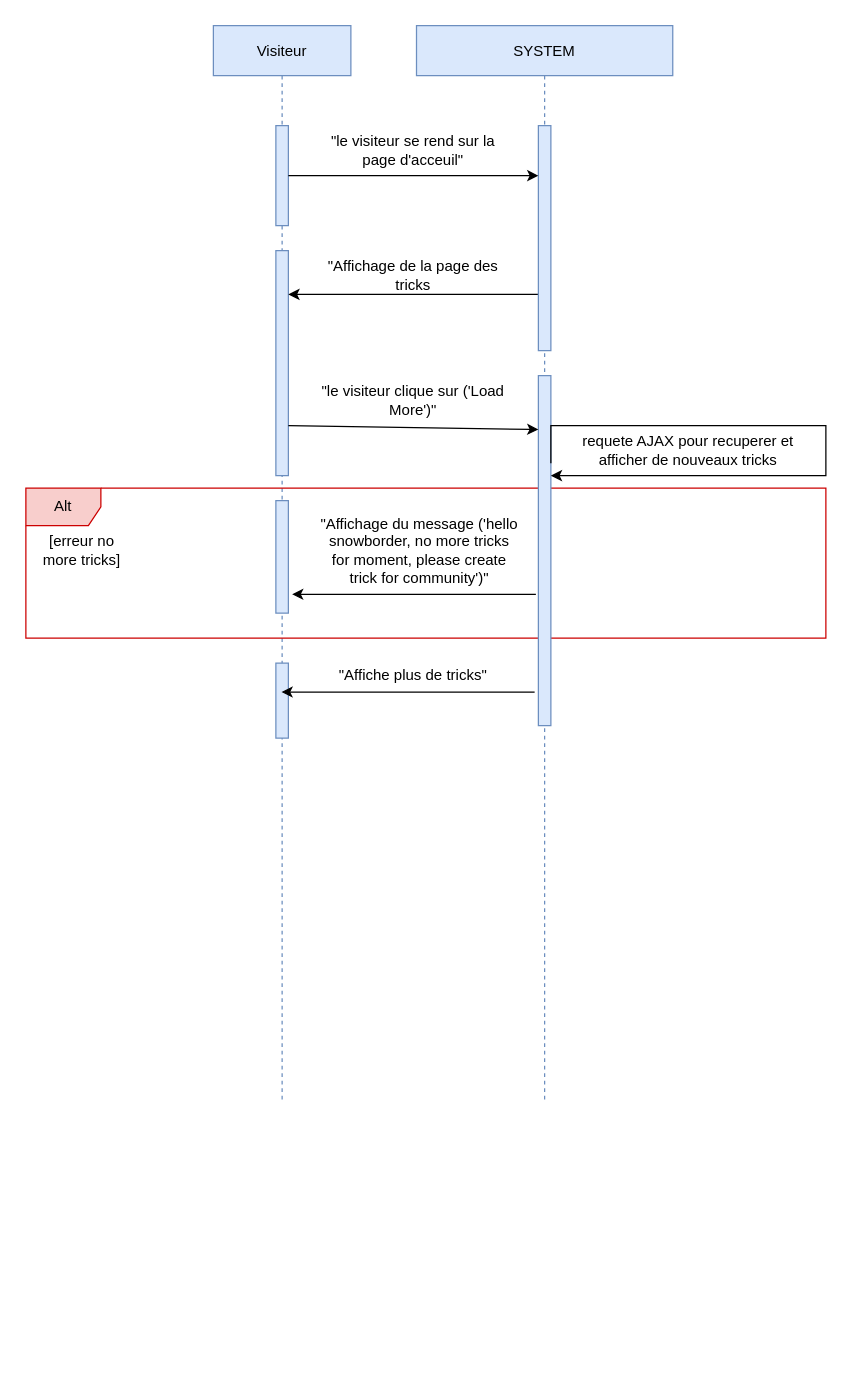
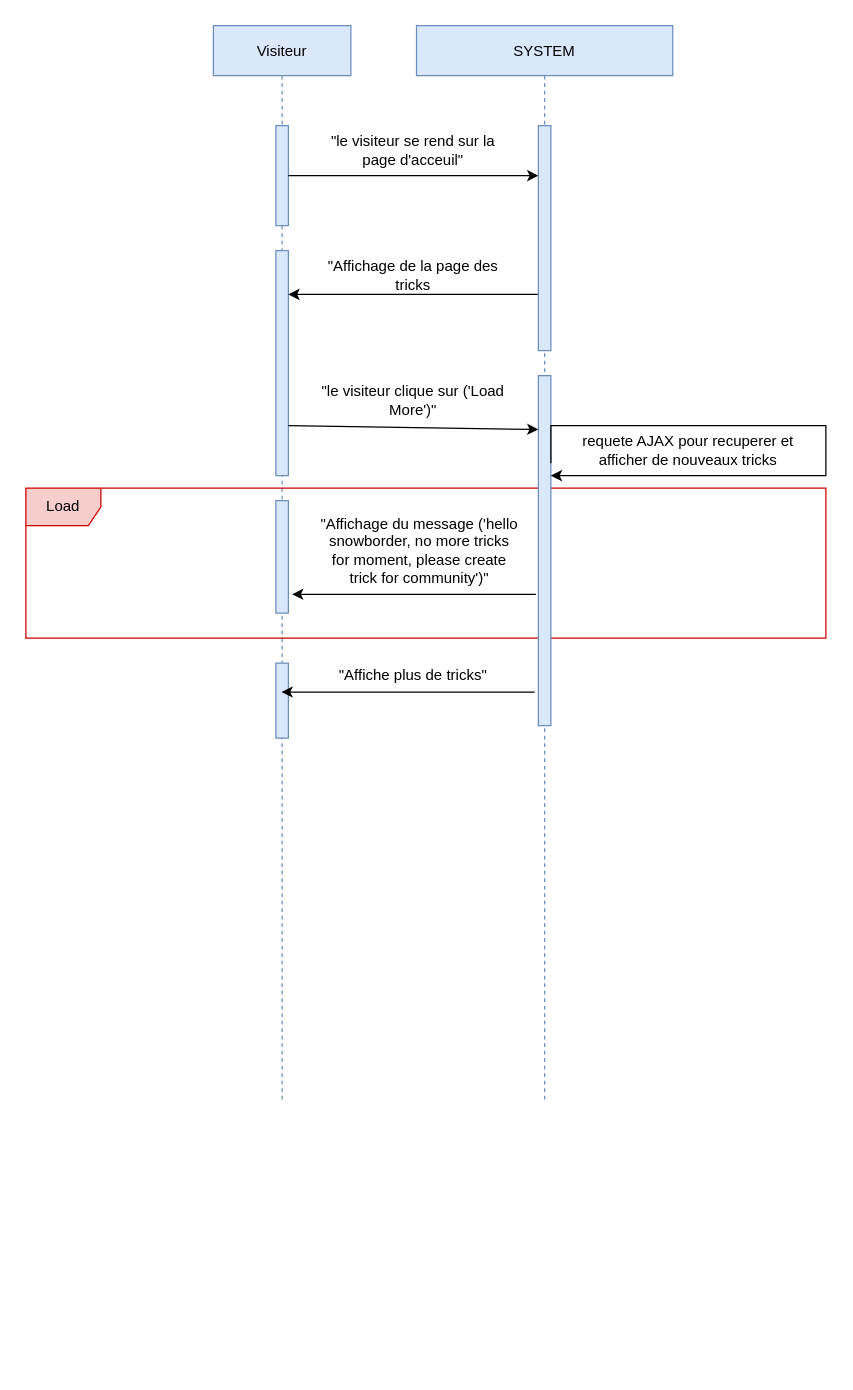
node "Alt": label "Alt" -> "Load"
node "[erreur no more tricks]": removed
